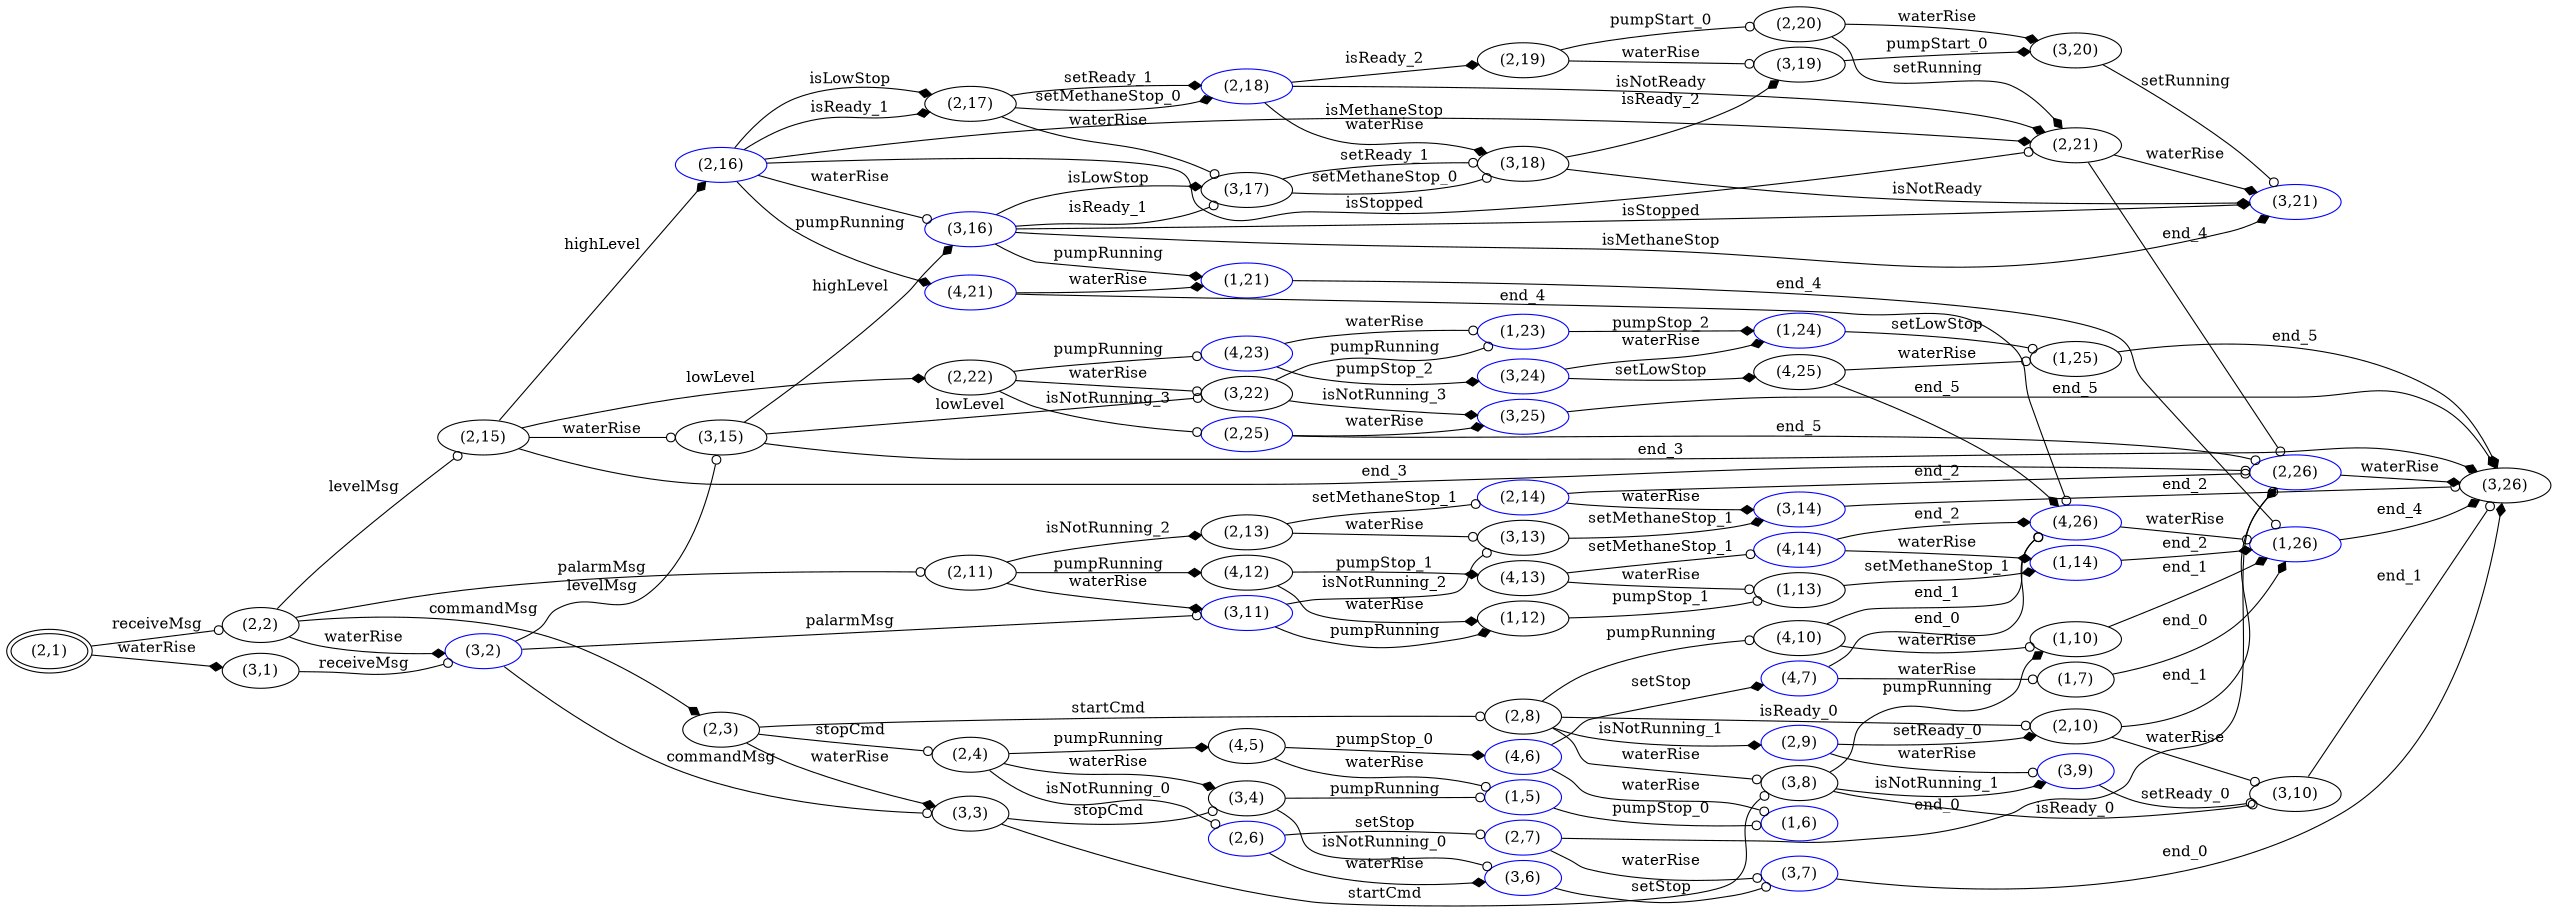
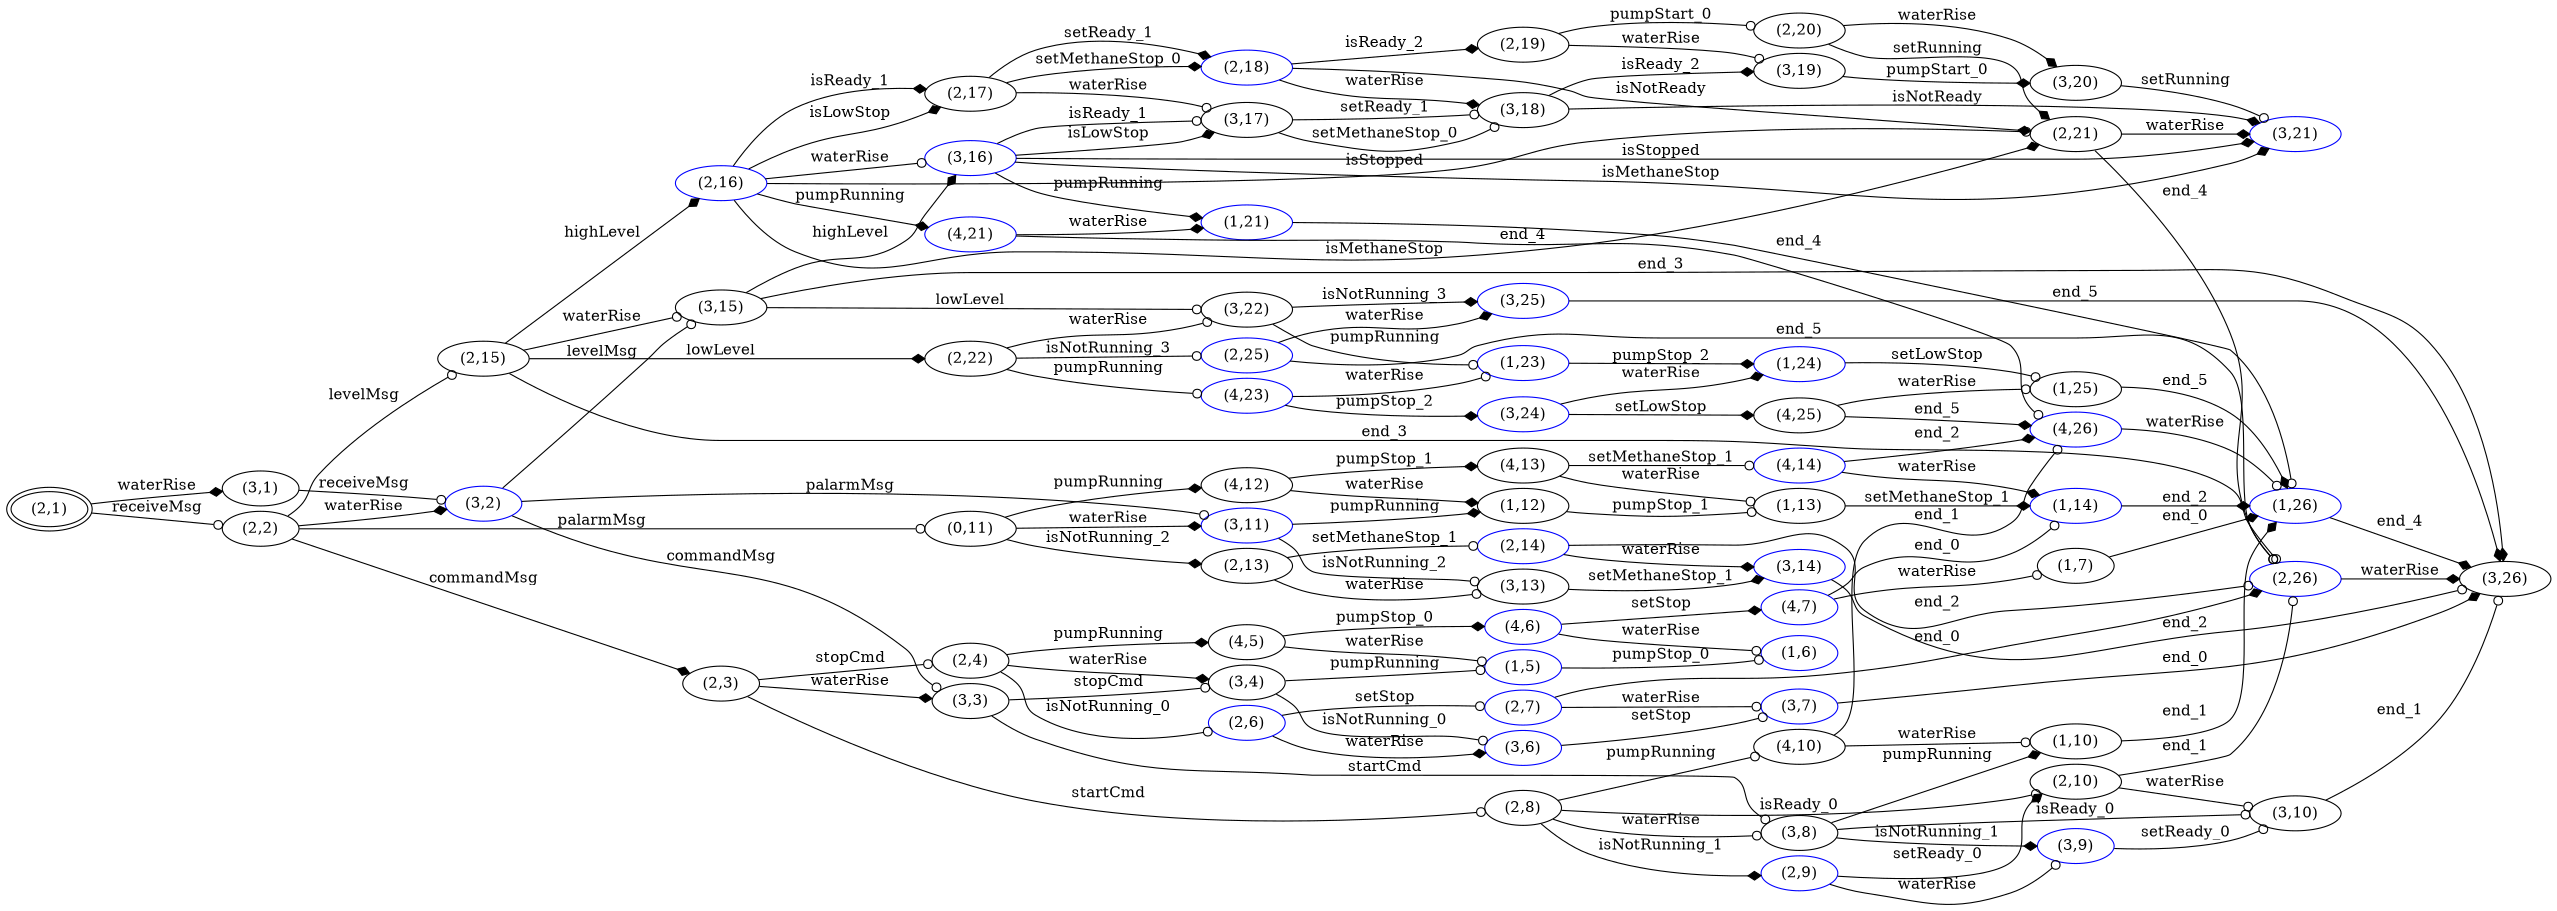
edge "(1,25)" -> "(3,26)": now "(1,25)" -> "(1,26)"
node "(2,11)": label "(2,11)" -> "(0,11)"
edge "(4,7)" -> "(4,26)": now "(4,7)" -> "(1,14)"
